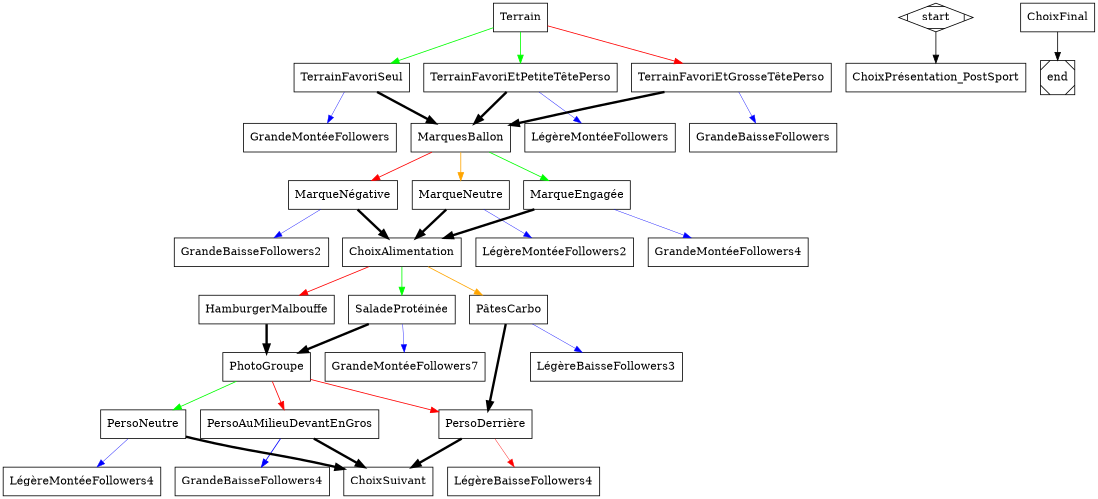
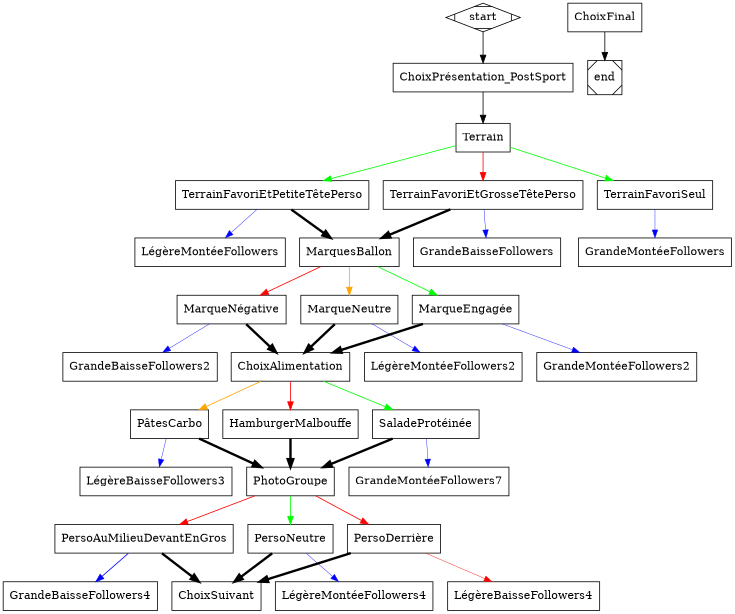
edge "ChoixPrésentation_PostSport" -> "Terrain": added
edge "TerrainFavoriSeul" -> "MarquesBallon": removed
node "GrandeMontéeFollowers4": label "GrandeMontéeFollowers4" -> "GrandeMontéeFollowers2"
edge "PâtesCarbo" -> "PersoDerrière": now "PâtesCarbo" -> "PhotoGroupe"
